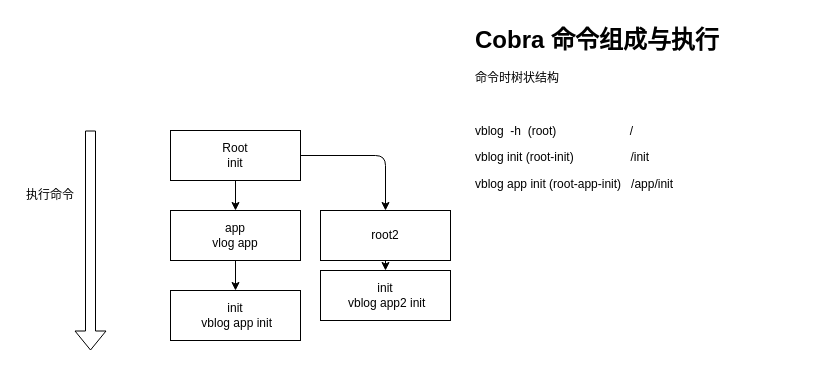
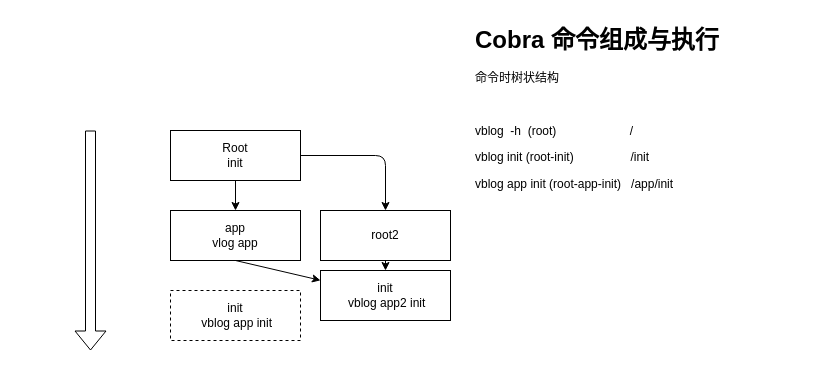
node "执行命令": removed
edge "app vlog app" -> "init vblog app init": now "app vlog app" -> "init vblog app2 init"
node "init vblog app init": style solid -> dashed
